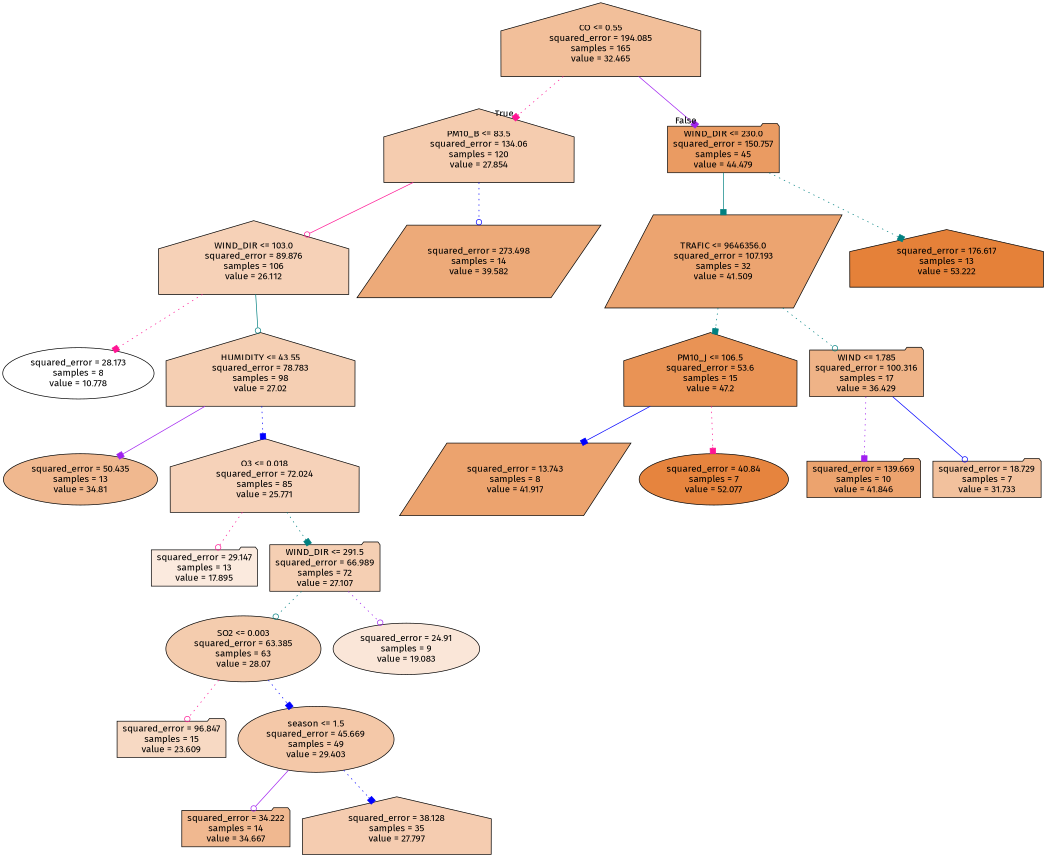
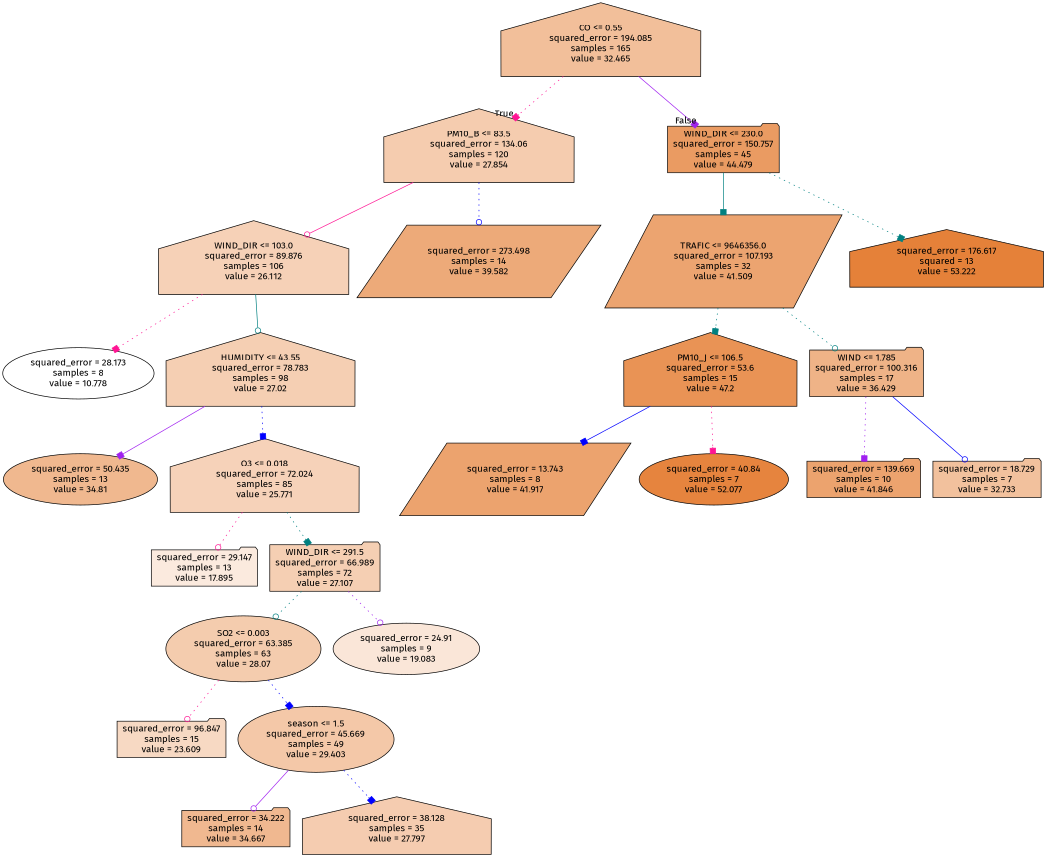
node "squared_error = 176.617 samples = 13 value = 53.222": label "squared_error = 176.617 samples = 13 value = 53.222" -> "squared_error = 176.617 squared = 13 value = 53.222"
node "squared_error = 18.729 samples = 7 value = 31.733": label "squared_error = 18.729 samples = 7 value = 31.733" -> "squared_error = 18.729 samples = 7 value = 32.733"
